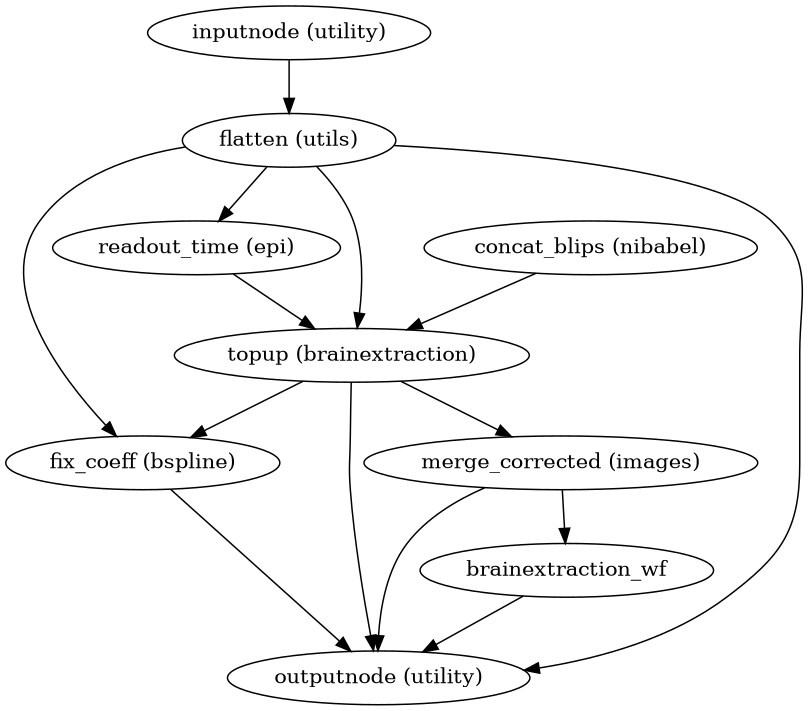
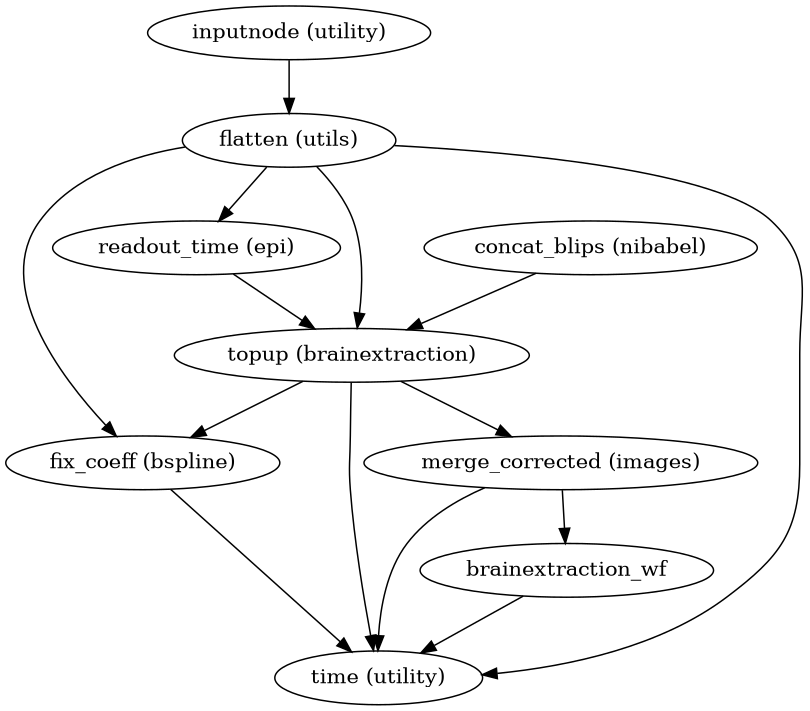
node "outputnode (utility)": label "outputnode (utility)" -> "time (utility)"
